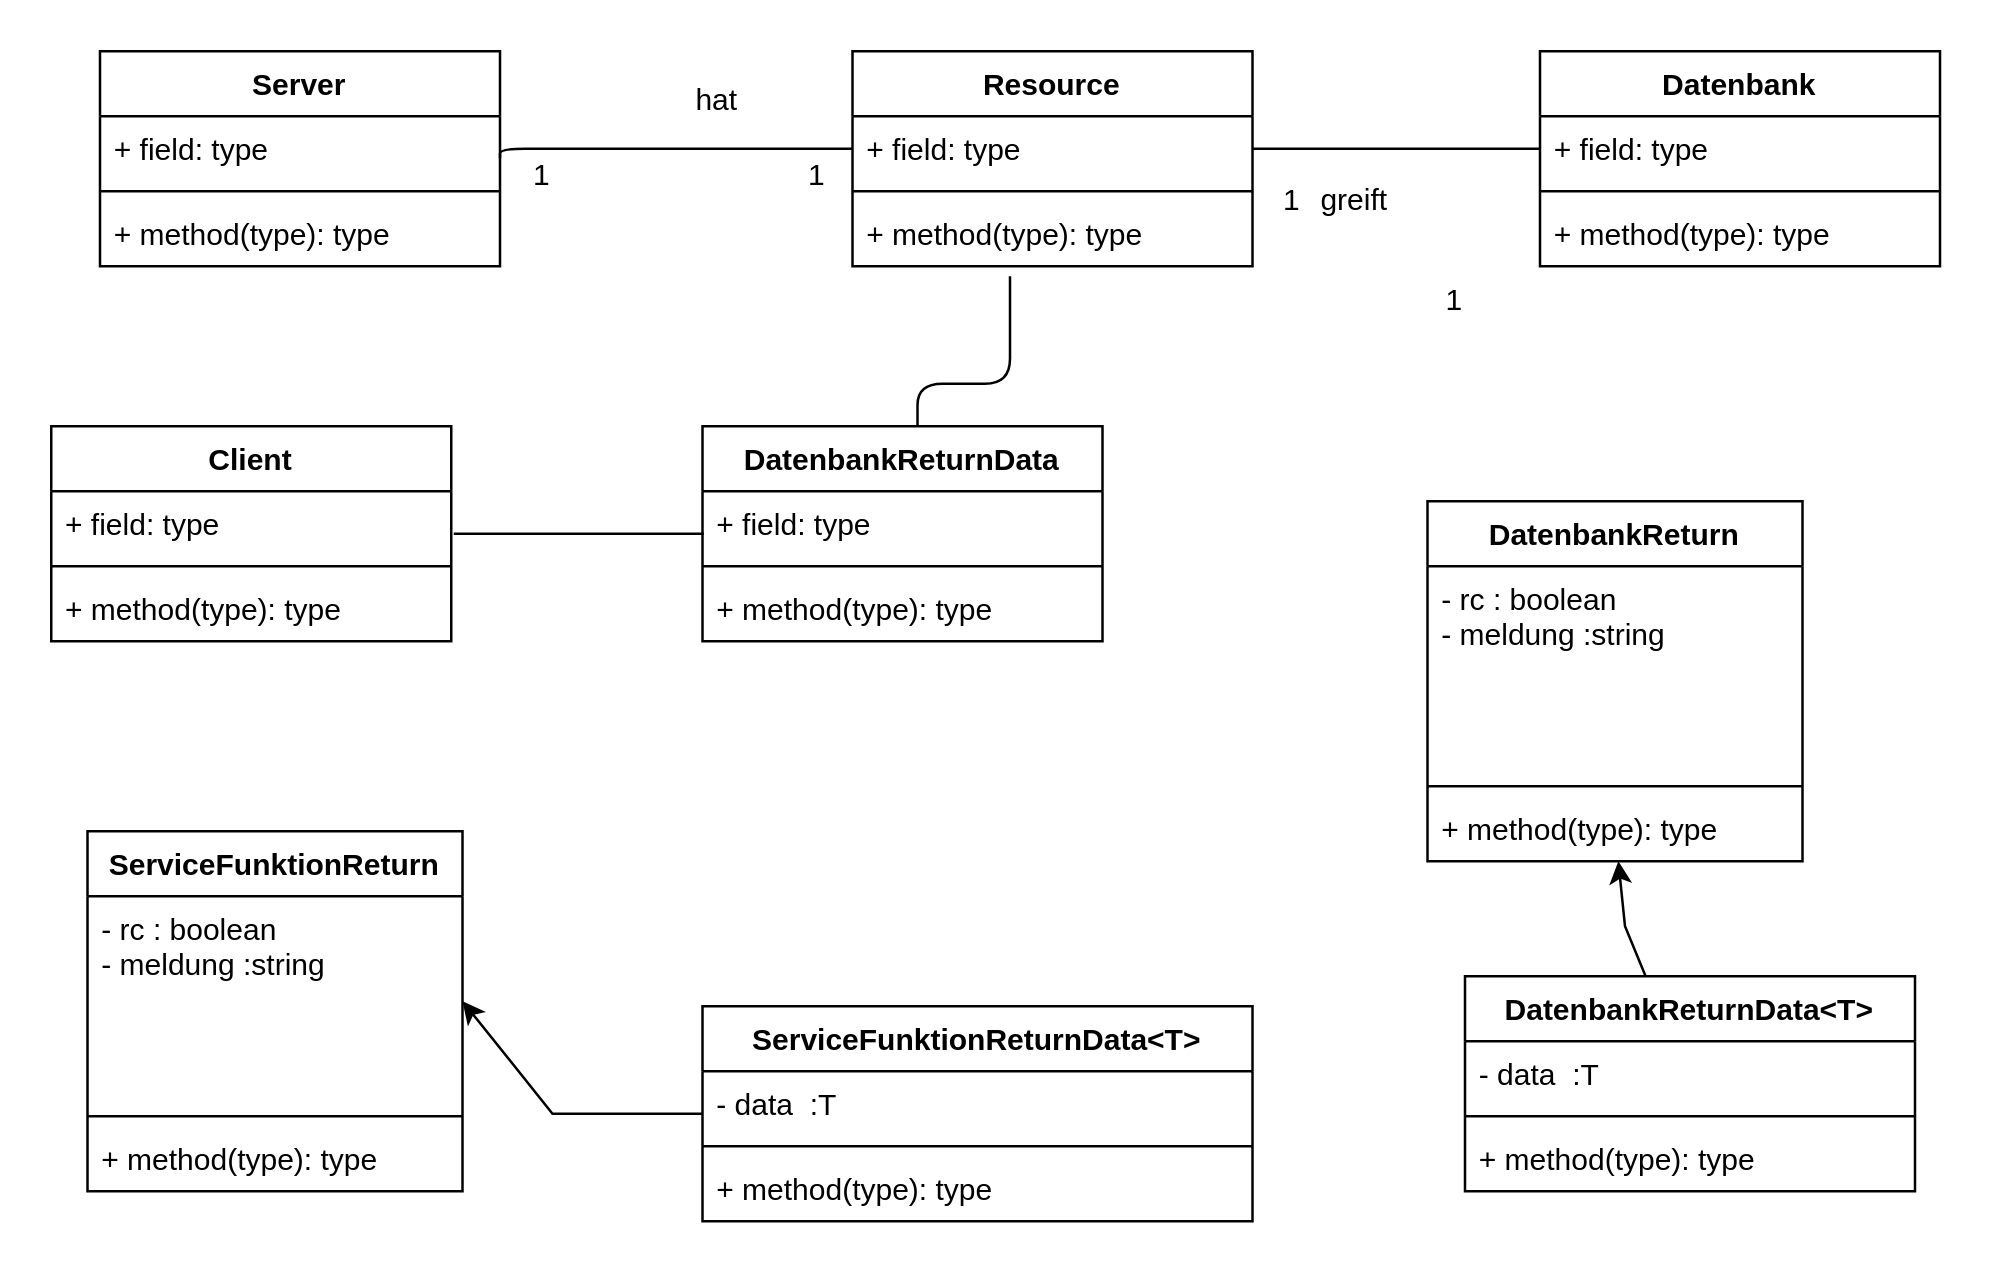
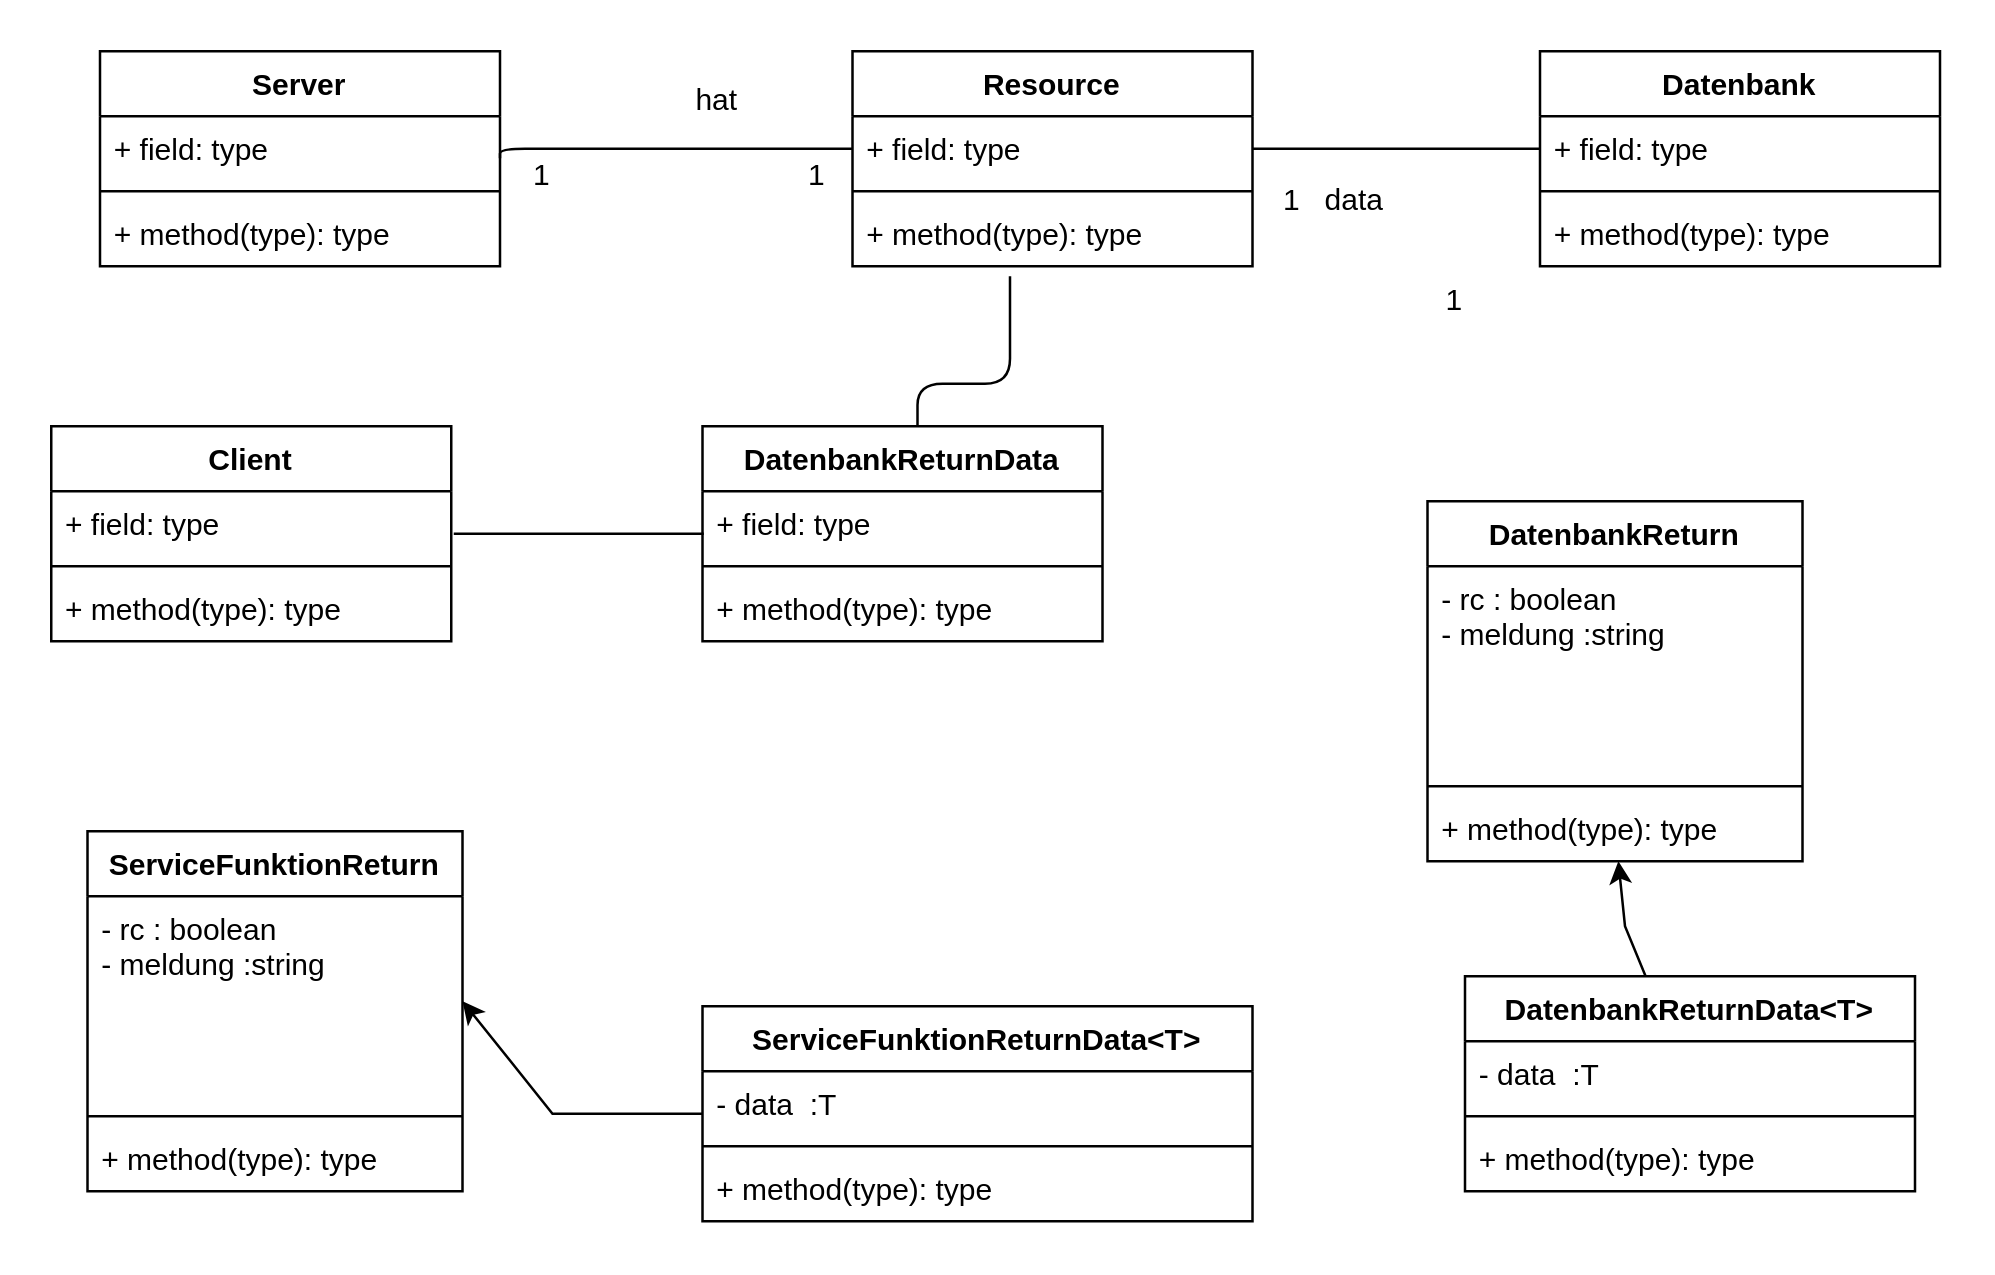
node "greift": label "greift" -> "data"
